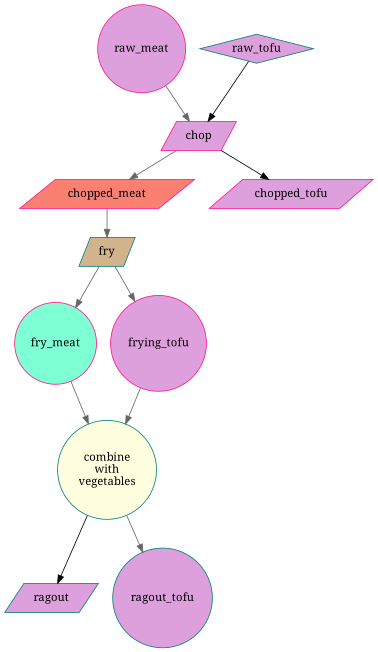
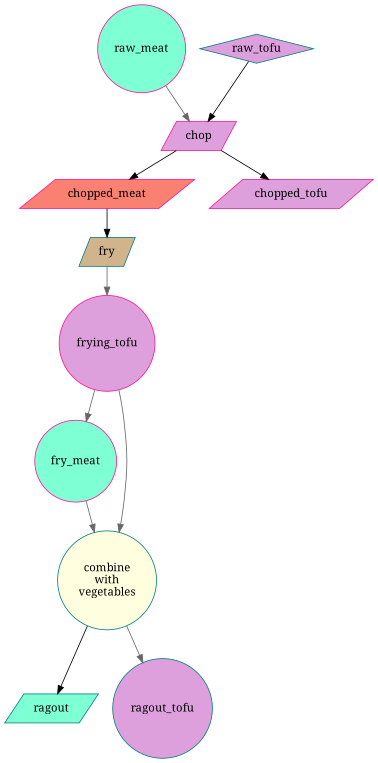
node "raw_meat": fillcolor plum -> aquamarine
edge "chop" -> "chopped_meat": color gray40 -> black
edge "chopped_meat" -> "fry": color gray40 -> black
edge "fry" -> "fry_meat": now "frying_tofu" -> "fry_meat"
node "ragout": fillcolor plum -> aquamarine
